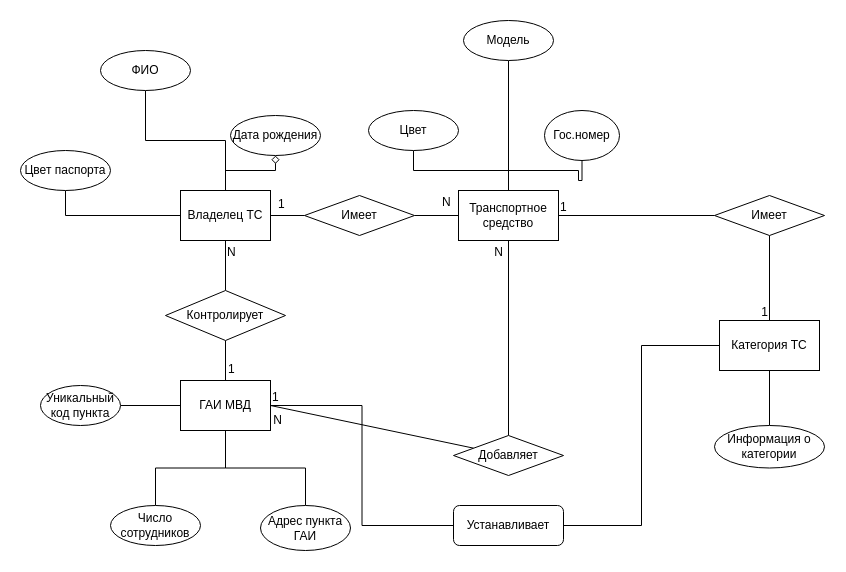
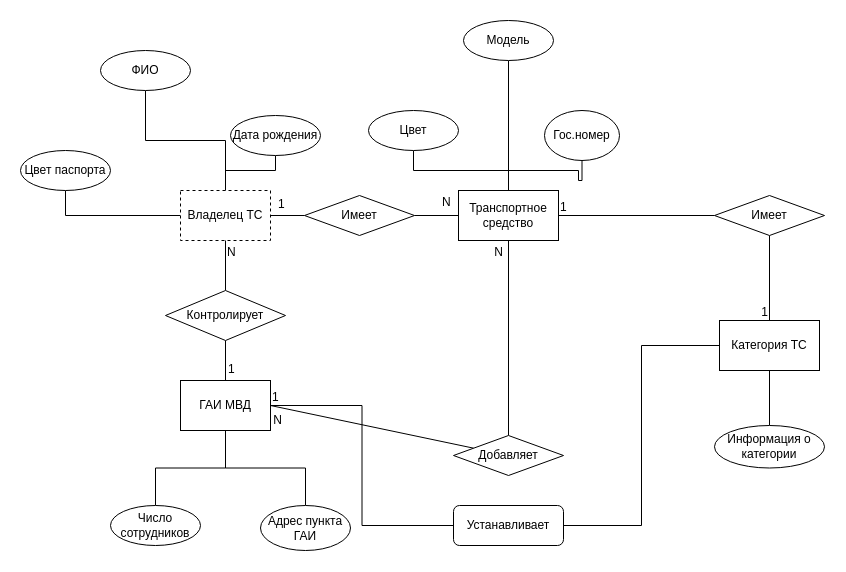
edge "Владелец ТС" -> "Дата рождения": arrowhead diamond -> none
node "Владелец ТС": style solid -> dashed
node "Уникальный код пункта": removed
edge "Уникальный код пункта" -- "ГАИ МВД": removed
